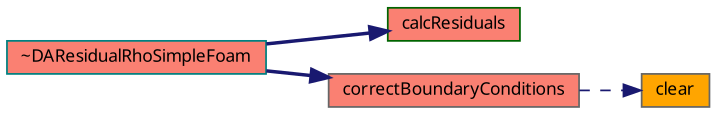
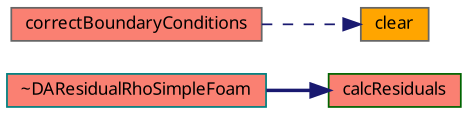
edge "~DAResidualRhoSimpleFoam" -> "correctBoundaryConditions": removed
